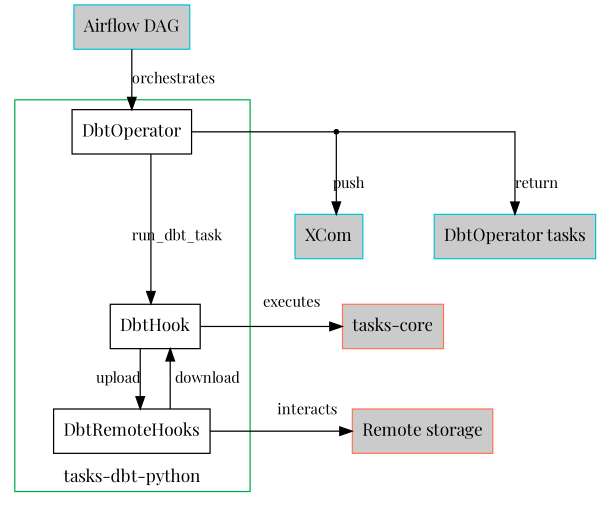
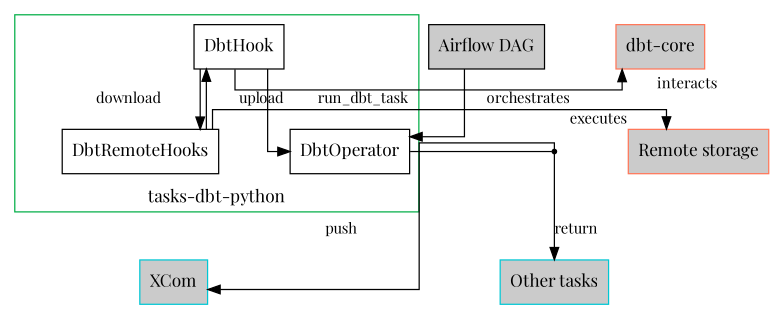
node "Airflow DAG": color #00c7d4 -> black
edge "DbtOperator" -> "DbtHook": reversed
node "DbtOperator tasks": label "DbtOperator tasks" -> "Other tasks"
node "tasks-core": label "tasks-core" -> "dbt-core"
